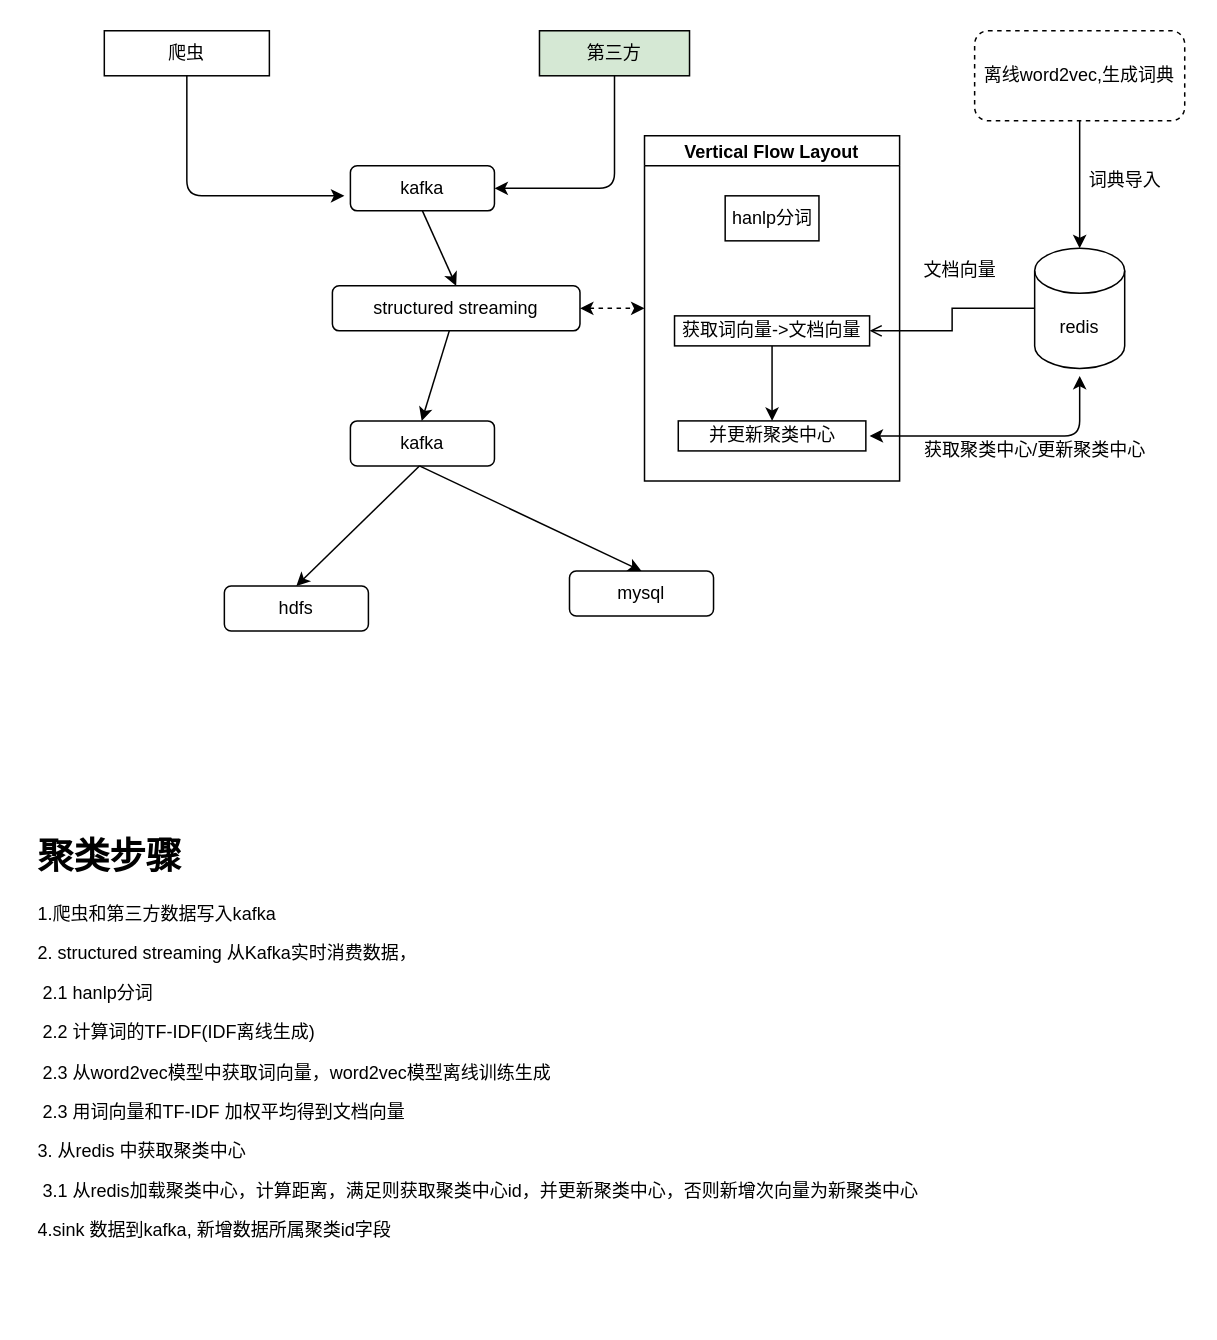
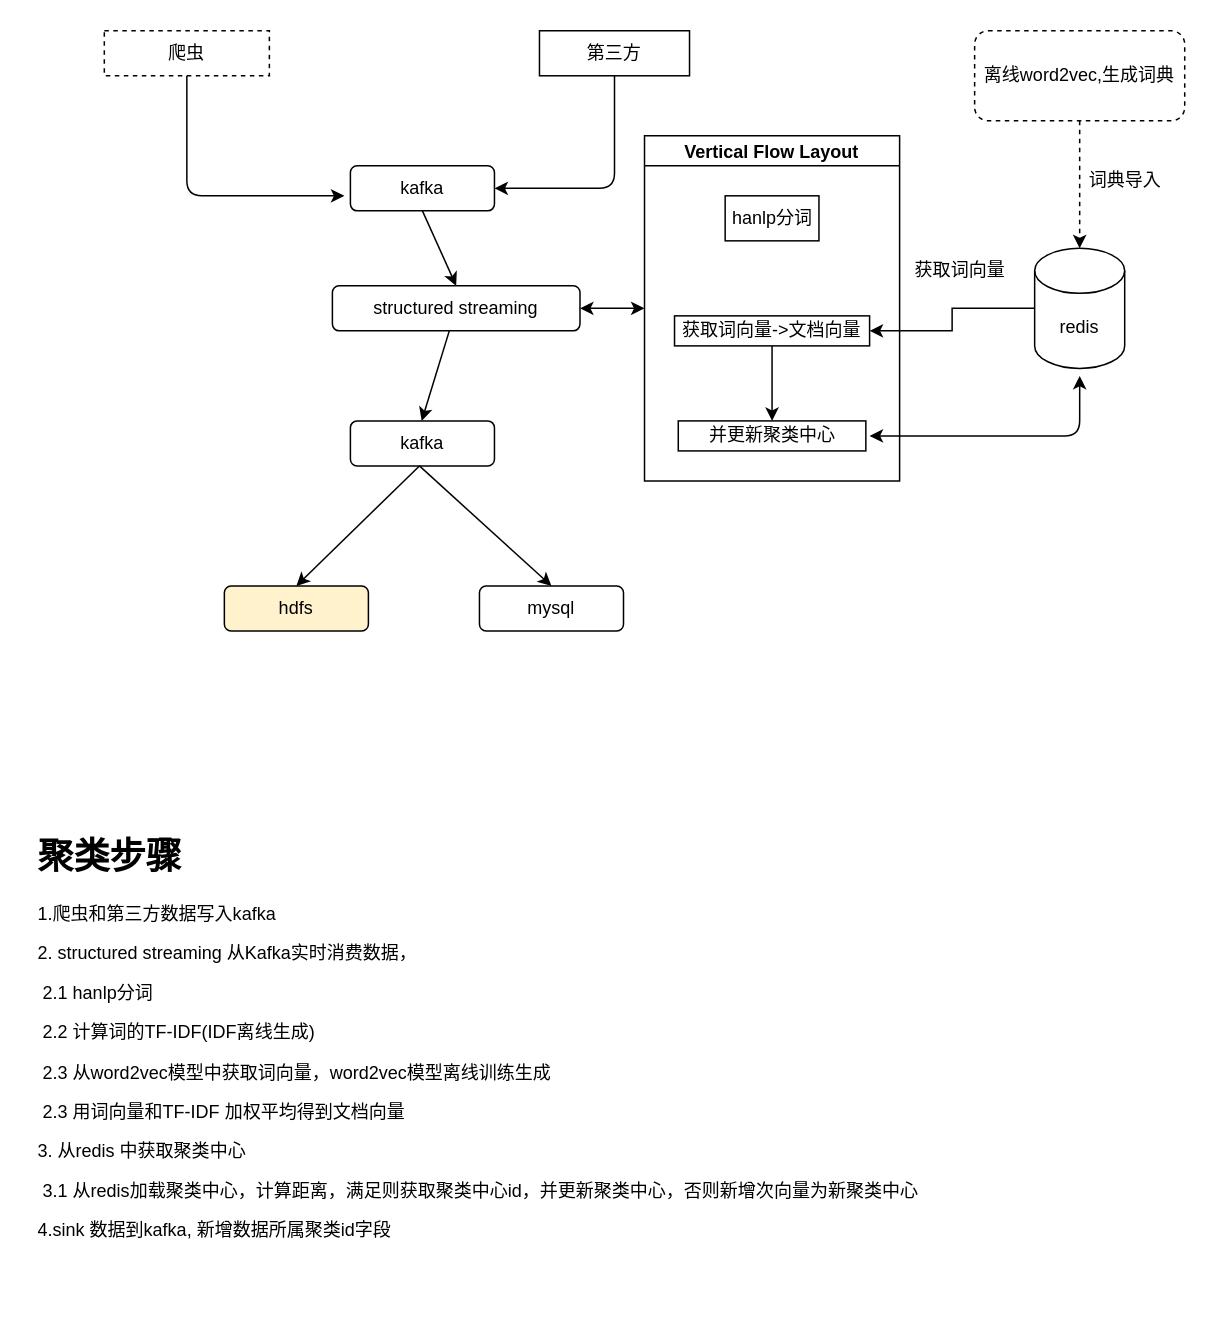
node "爬虫": style solid -> dashed
node "第三方": fillcolor #d5e8d4 -> #ffffff
edge "离线word2vec,生成词典" -> "redis": style solid -> dashed
node "文档向量": label "文档向量" -> "获取词向量"
edge "structured streaming" -- "Vertical Flow Layout": style dashed -> solid
edge "redis" -> "获取词向量->文档向量": arrowhead open -> classic
node "获取聚类中心/更新聚类中心": removed
node "mysql": moved (641, 593) -> (551, 608)
node "hdfs": fillcolor #ffffff -> #fff2cc
